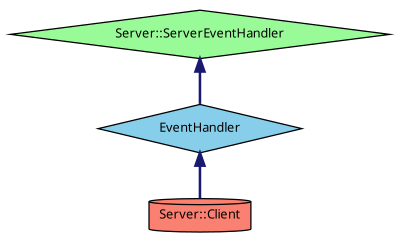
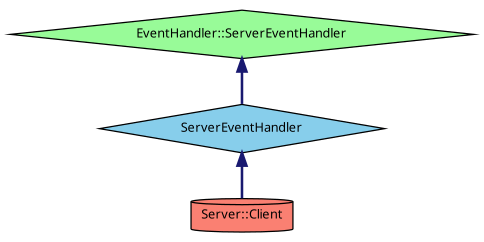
node "Server::ServerEventHandler": label "Server::ServerEventHandler" -> "EventHandler::ServerEventHandler"
node "EventHandler": label "EventHandler" -> "ServerEventHandler"
